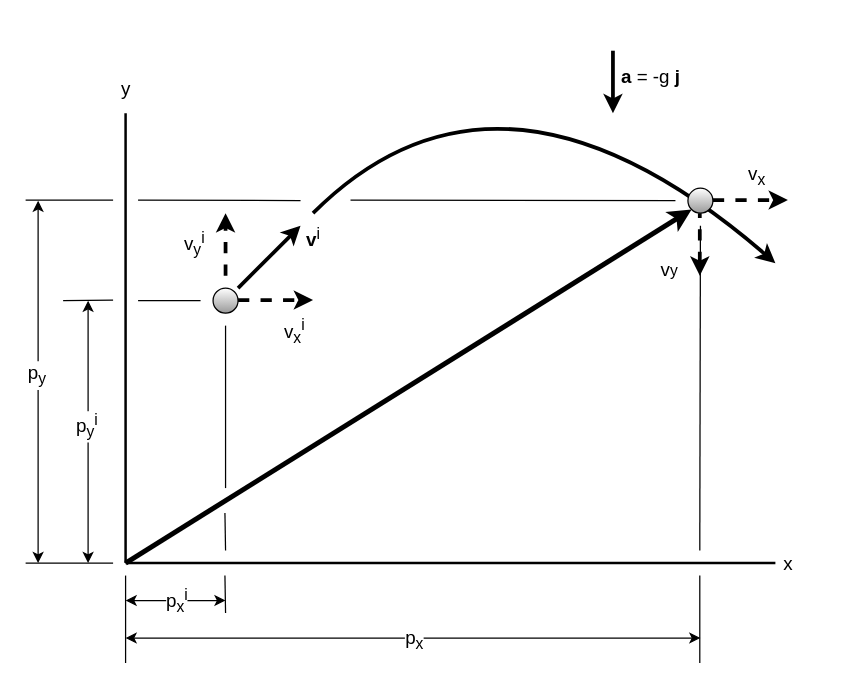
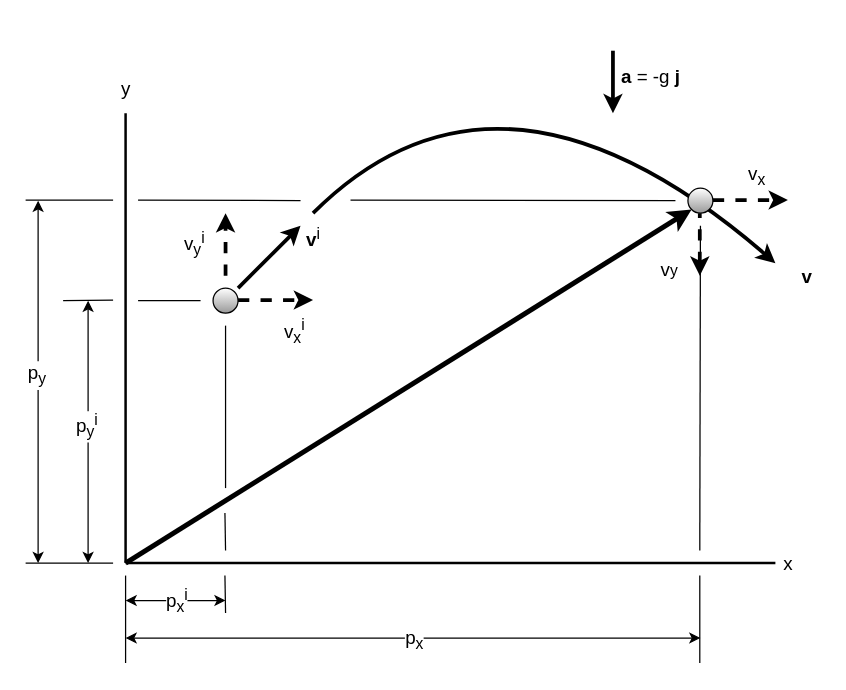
node "v": added
